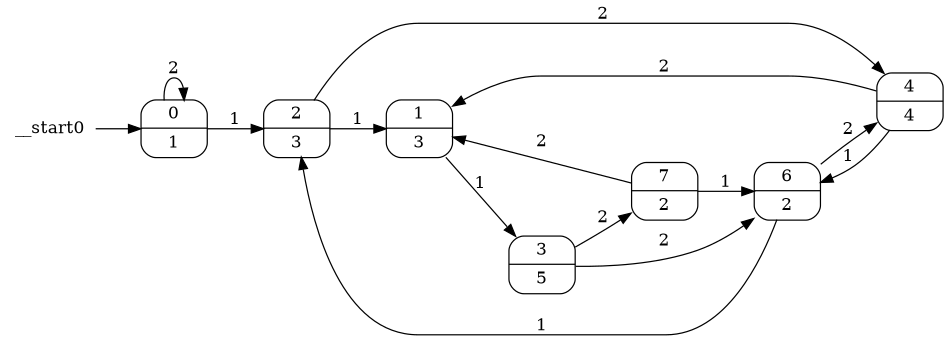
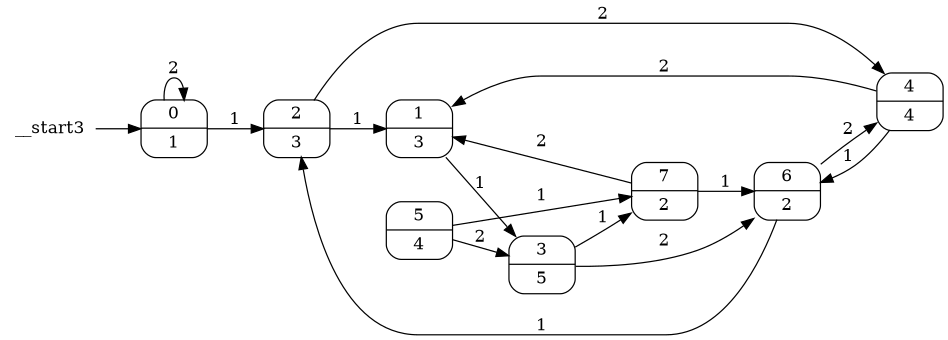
node "__start0": label "__start0" -> "__start3"
edge "3" -> "7": label "2" -> "1"
node "5": added
